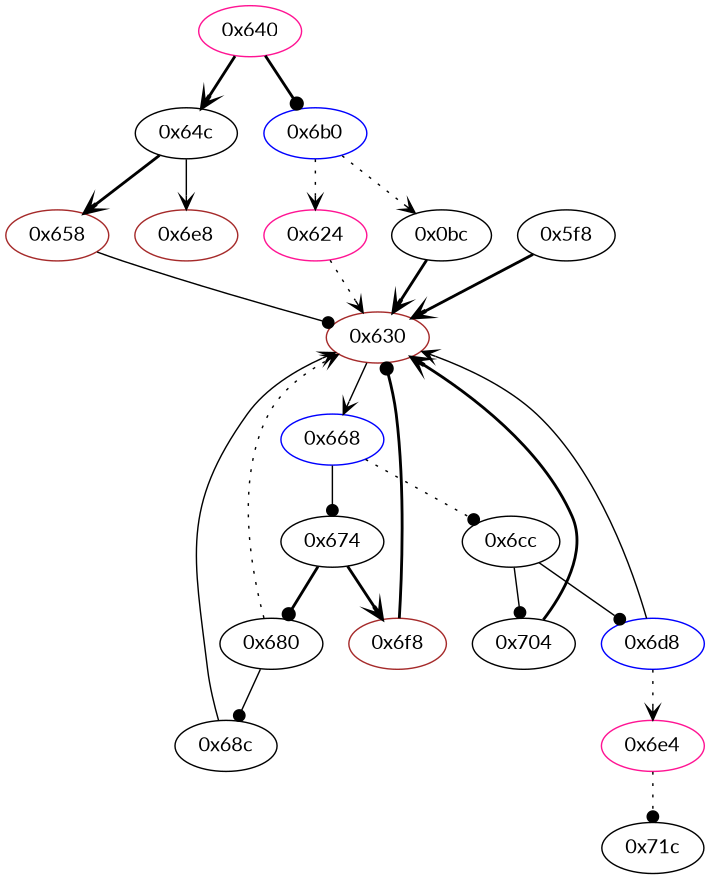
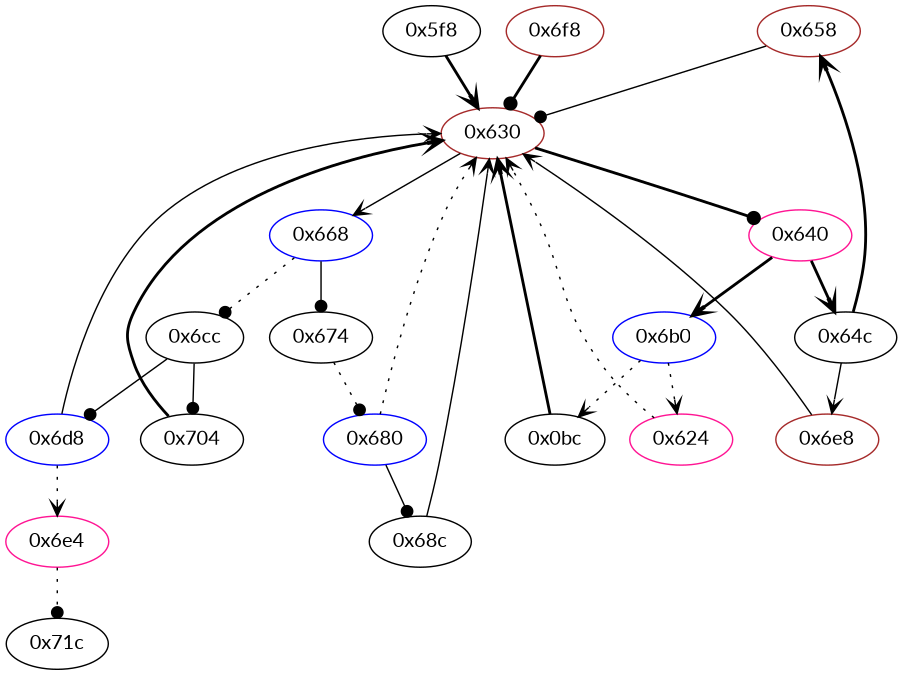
edge "0x640" -> "0x6b0": arrowhead dot -> vee
edge "0x630" -> "0x640": added
edge "0x6e8" -> "0x630": added
edge "0x674" -> "0x6f8": removed
edge "0x674" -> "0x680": style bold -> dotted
node "0x680": color black -> blue
